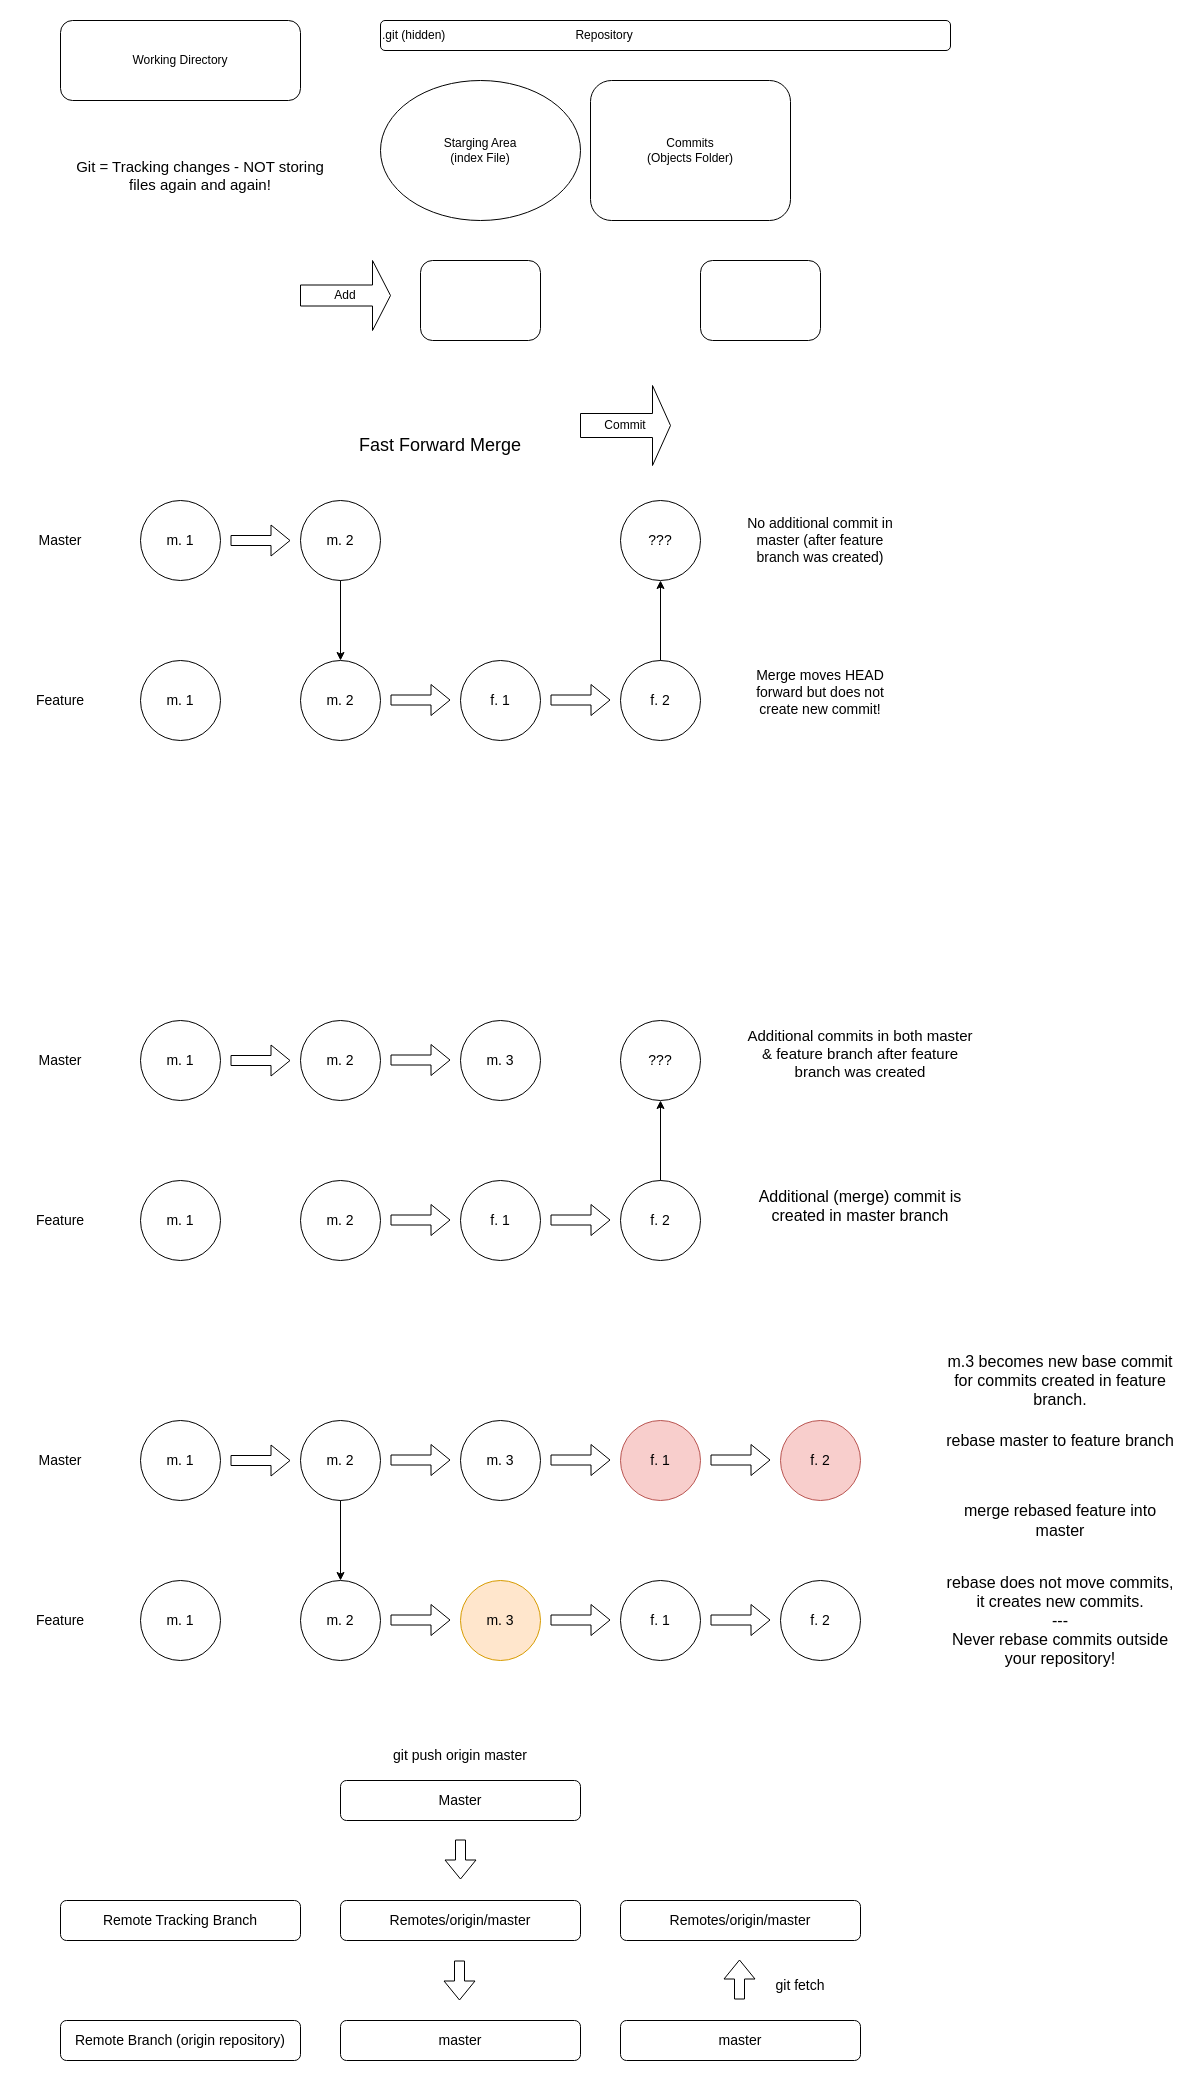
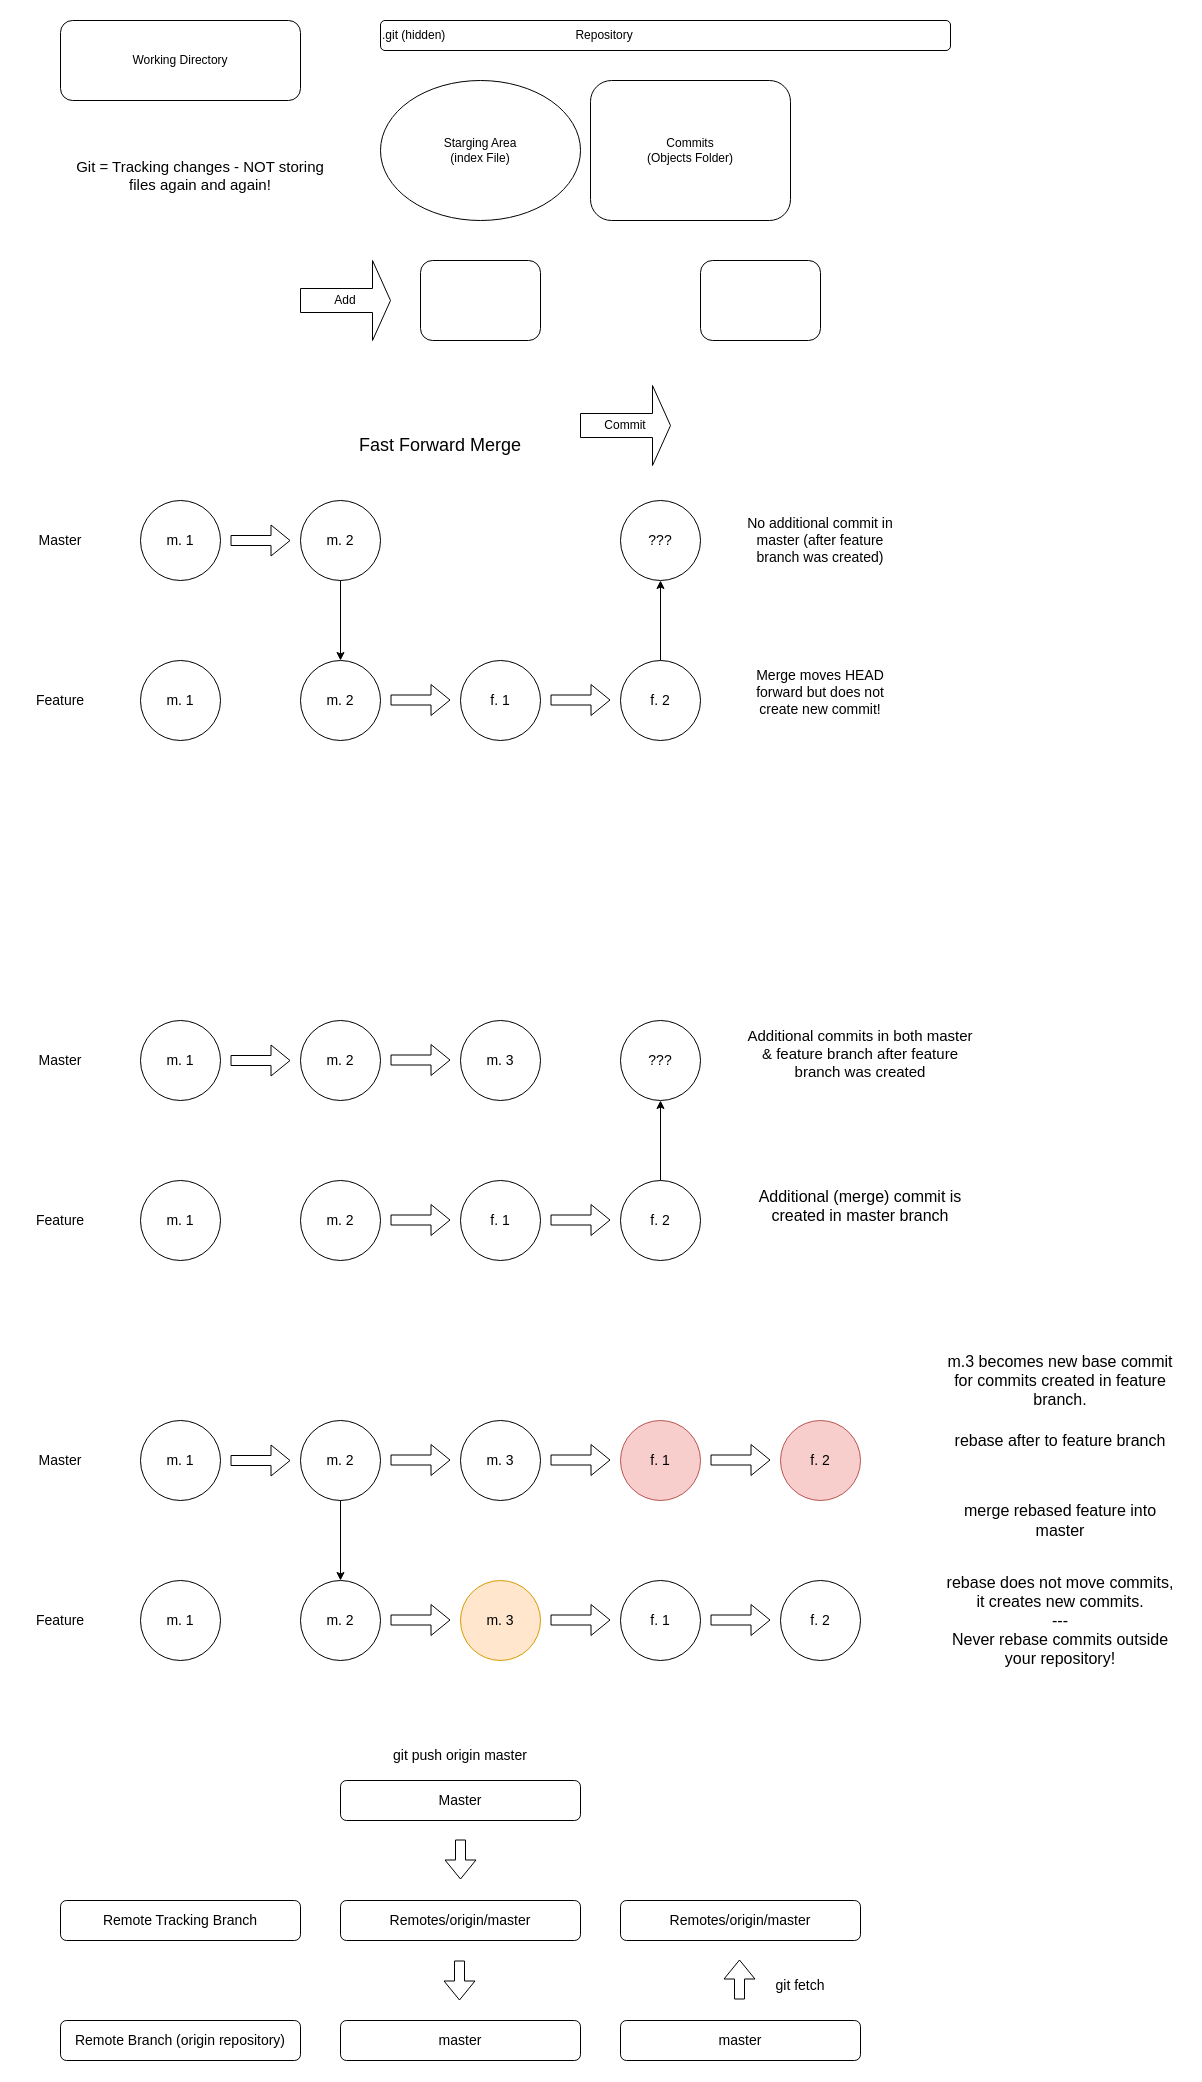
node "Add": size 90x70 -> 90x80
node "rebase master to feature branch": label "rebase master to feature branch" -> "rebase after to feature branch"
